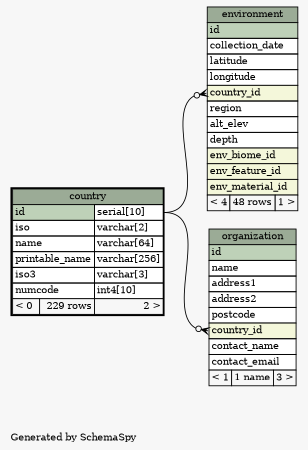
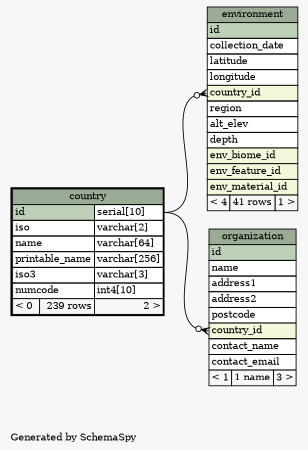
node "environment": text "48 rows" -> "41 rows"
node "country": text "229 rows" -> "239 rows"
